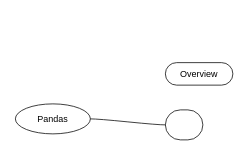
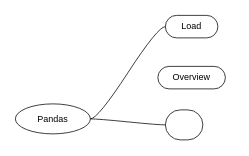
node "Load": added
edge "Load" -- "Pandas": added
node "Overview": moved (199, 74) -> (192, 78)
